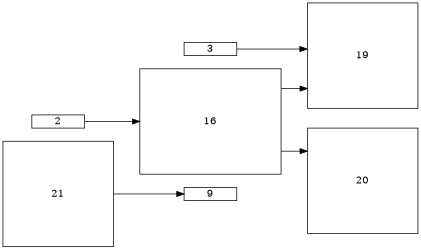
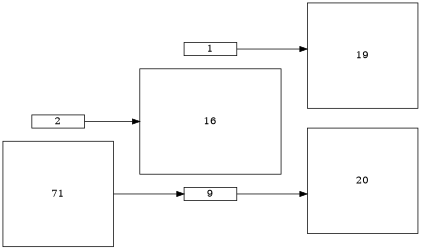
node "3": label "3" -> "1"
edge "16" -> "19": removed
edge "16" -> "20": now "9" -> "20"
node "21": label "21" -> "71"
